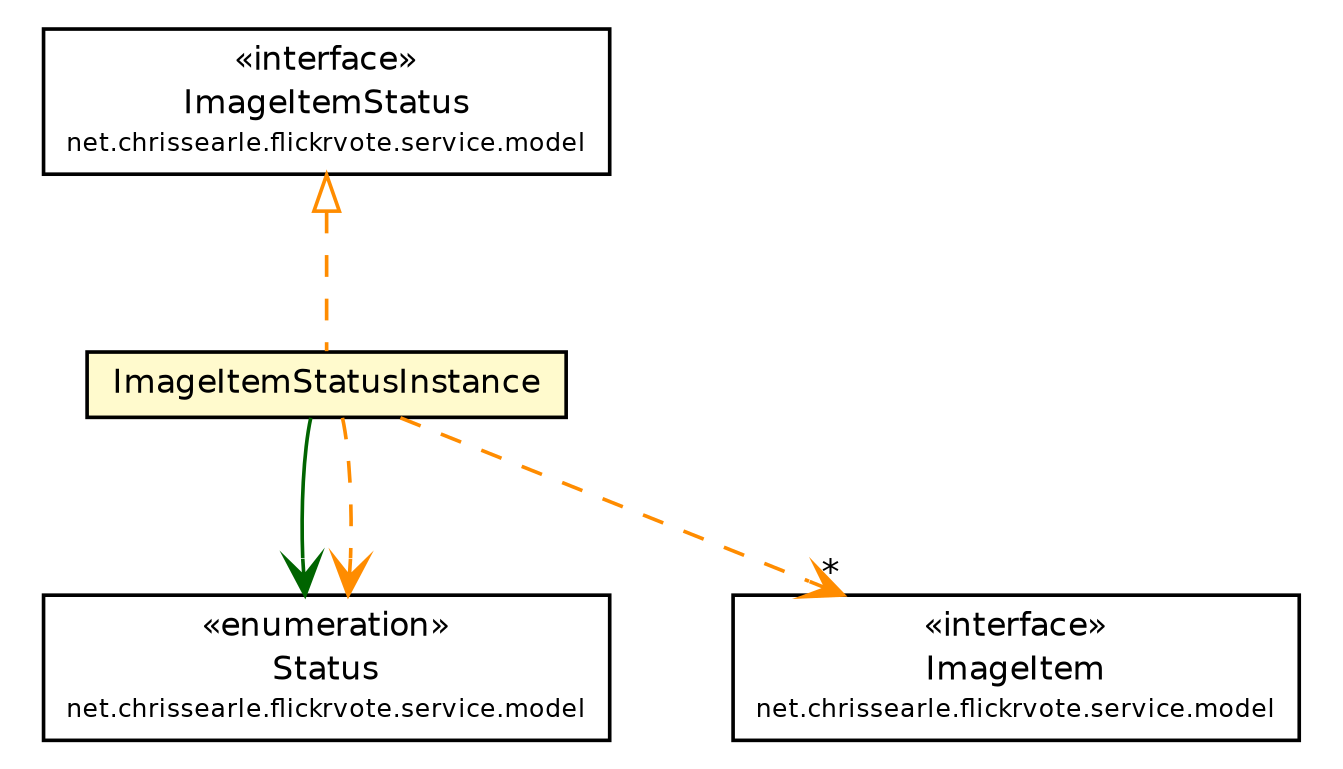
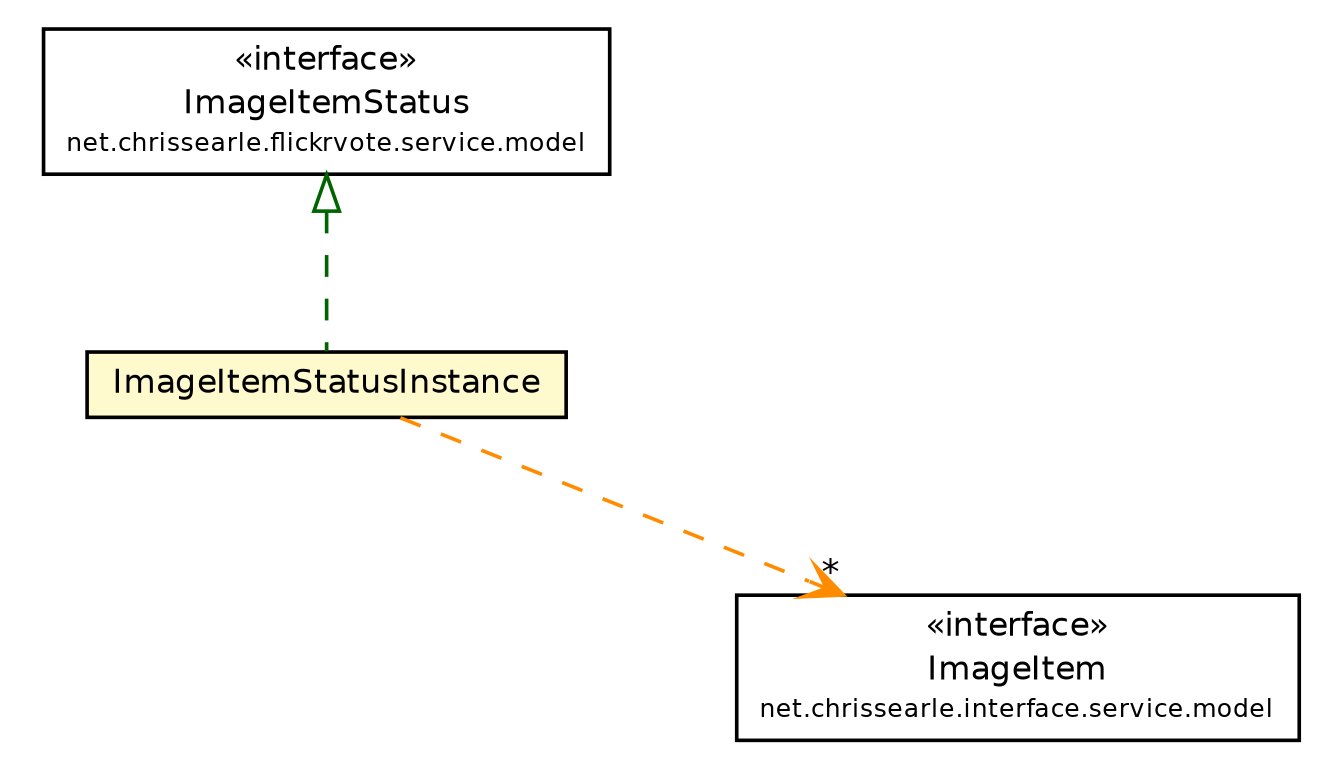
edge "ImageItemStatusInstance" -> "ImageItemStatus": color darkorange -> darkgreen
node "Status": removed
node "ImageItem": text "net.chrissearle.flickrvote.service.model" -> "net.chrissearle.interface.service.model"
